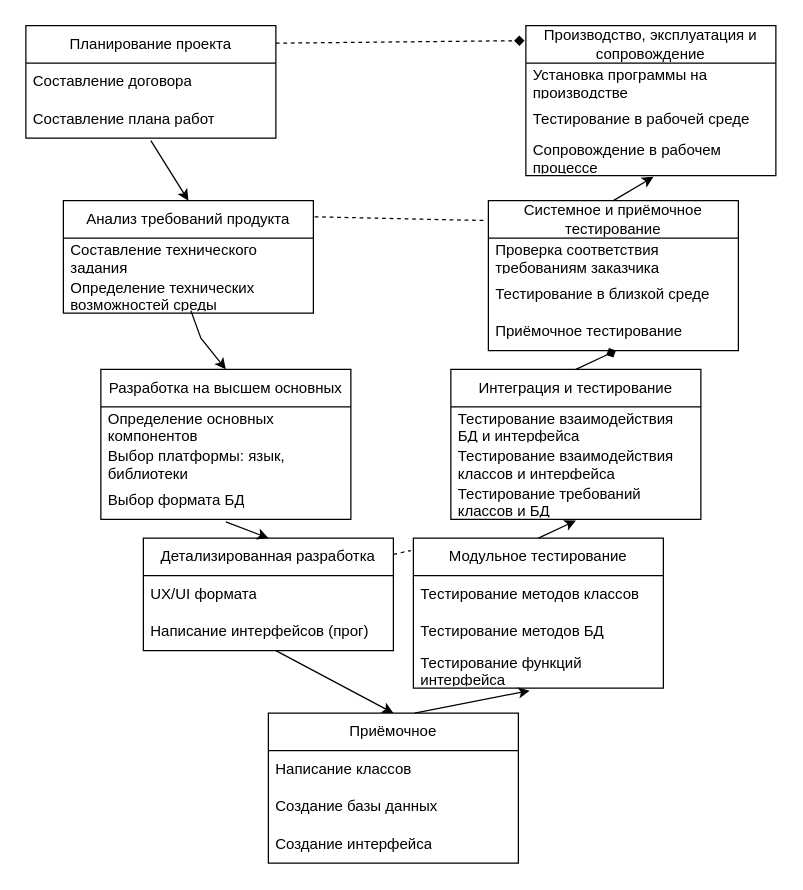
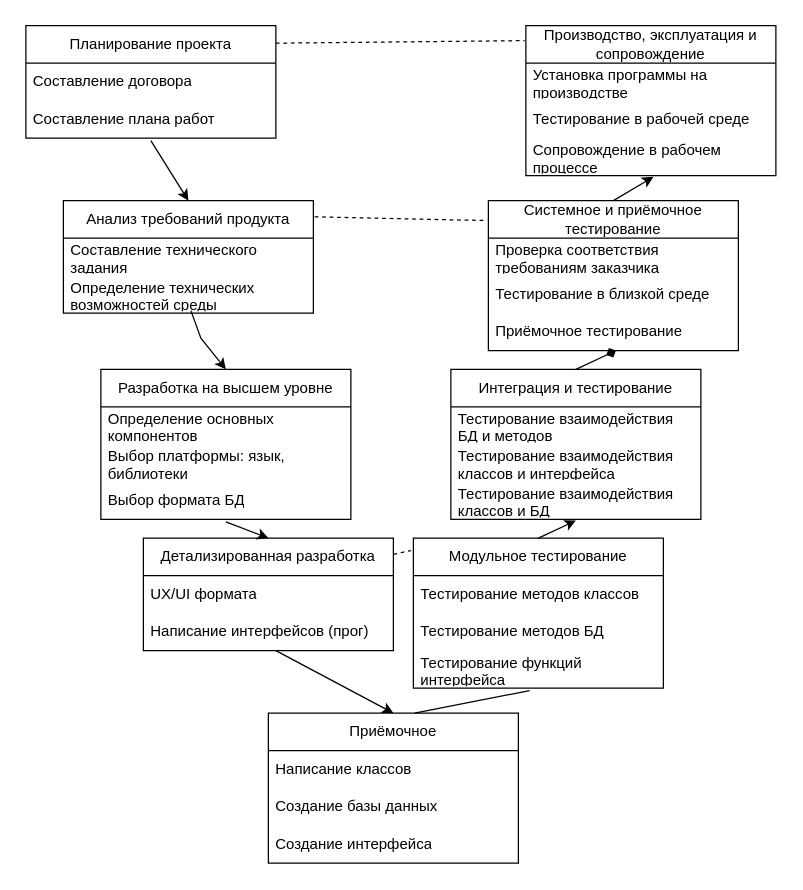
edge "Планирование проекта" -> "Производство, эксплуатация и сопровождение": arrowhead diamond -> none
node "Разработка на высшем основных": label "Разработка на высшем основных" -> "Разработка на высшем уровне"
node "Тестирование взаимодействия БД и интерфейса": label "Тестирование взаимодействия БД и интерфейса" -> "Тестирование взаимодействия БД и методов"
node "Тестирование требований классов и БД": label "Тестирование требований классов и БД" -> "Тестирование взаимодействия классов и БД"
edge "Приёмочное" -> "Тестирование функций интерфейса": arrowhead classic -> none
